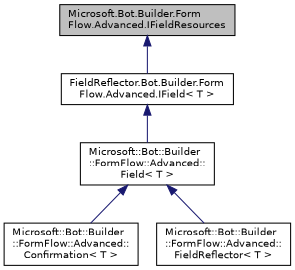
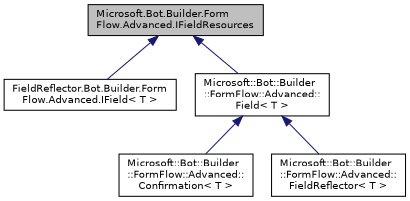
edge "Microsoft::Bot::Builder ::FormFlow::Advanced:: Field< T >" -> "FieldReflector.Bot.Builder.Form Flow.Advanced.IField< T >": now "Microsoft::Bot::Builder ::FormFlow::Advanced:: Field< T >" -> "Microsoft.Bot.Builder.Form Flow.Advanced.IFieldResources"
